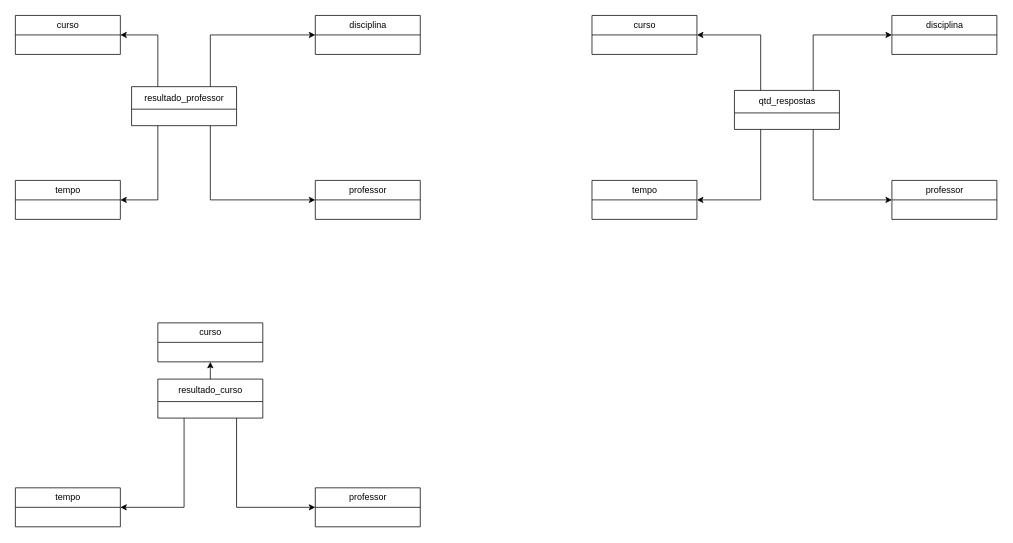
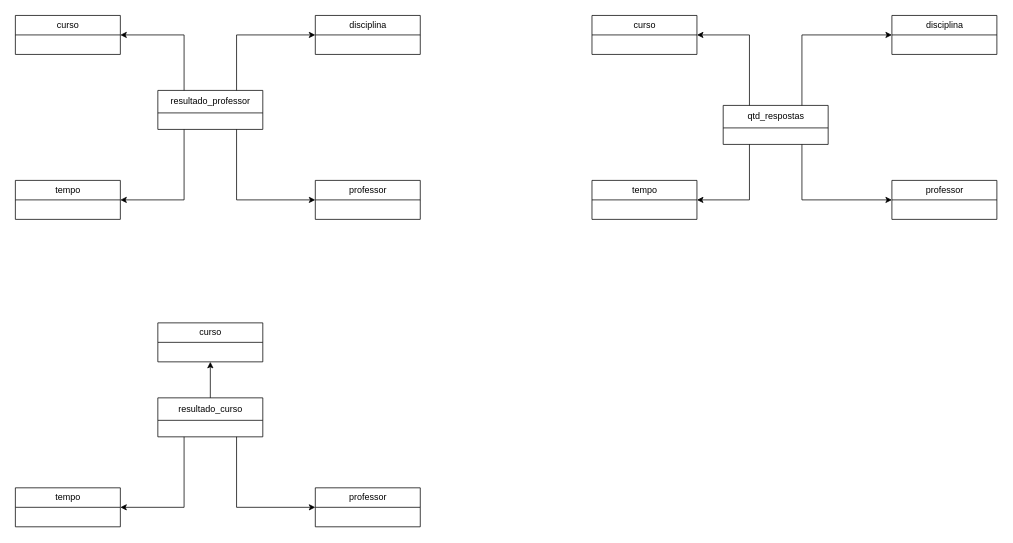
node "resultado_professor": moved (184, 106) -> (210, 110)
node "qtd_respostas": moved (787, 110) -> (776, 125)
node "resultado_curso": moved (210, 399) -> (210, 417)
